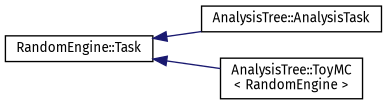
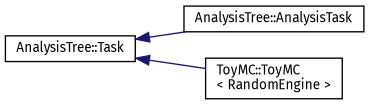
node "RandomEngine::Task": label "RandomEngine::Task" -> "AnalysisTree::Task"
node "AnalysisTree::ToyMC < RandomEngine >": label "AnalysisTree::ToyMC < RandomEngine >" -> "ToyMC::ToyMC < RandomEngine >"
